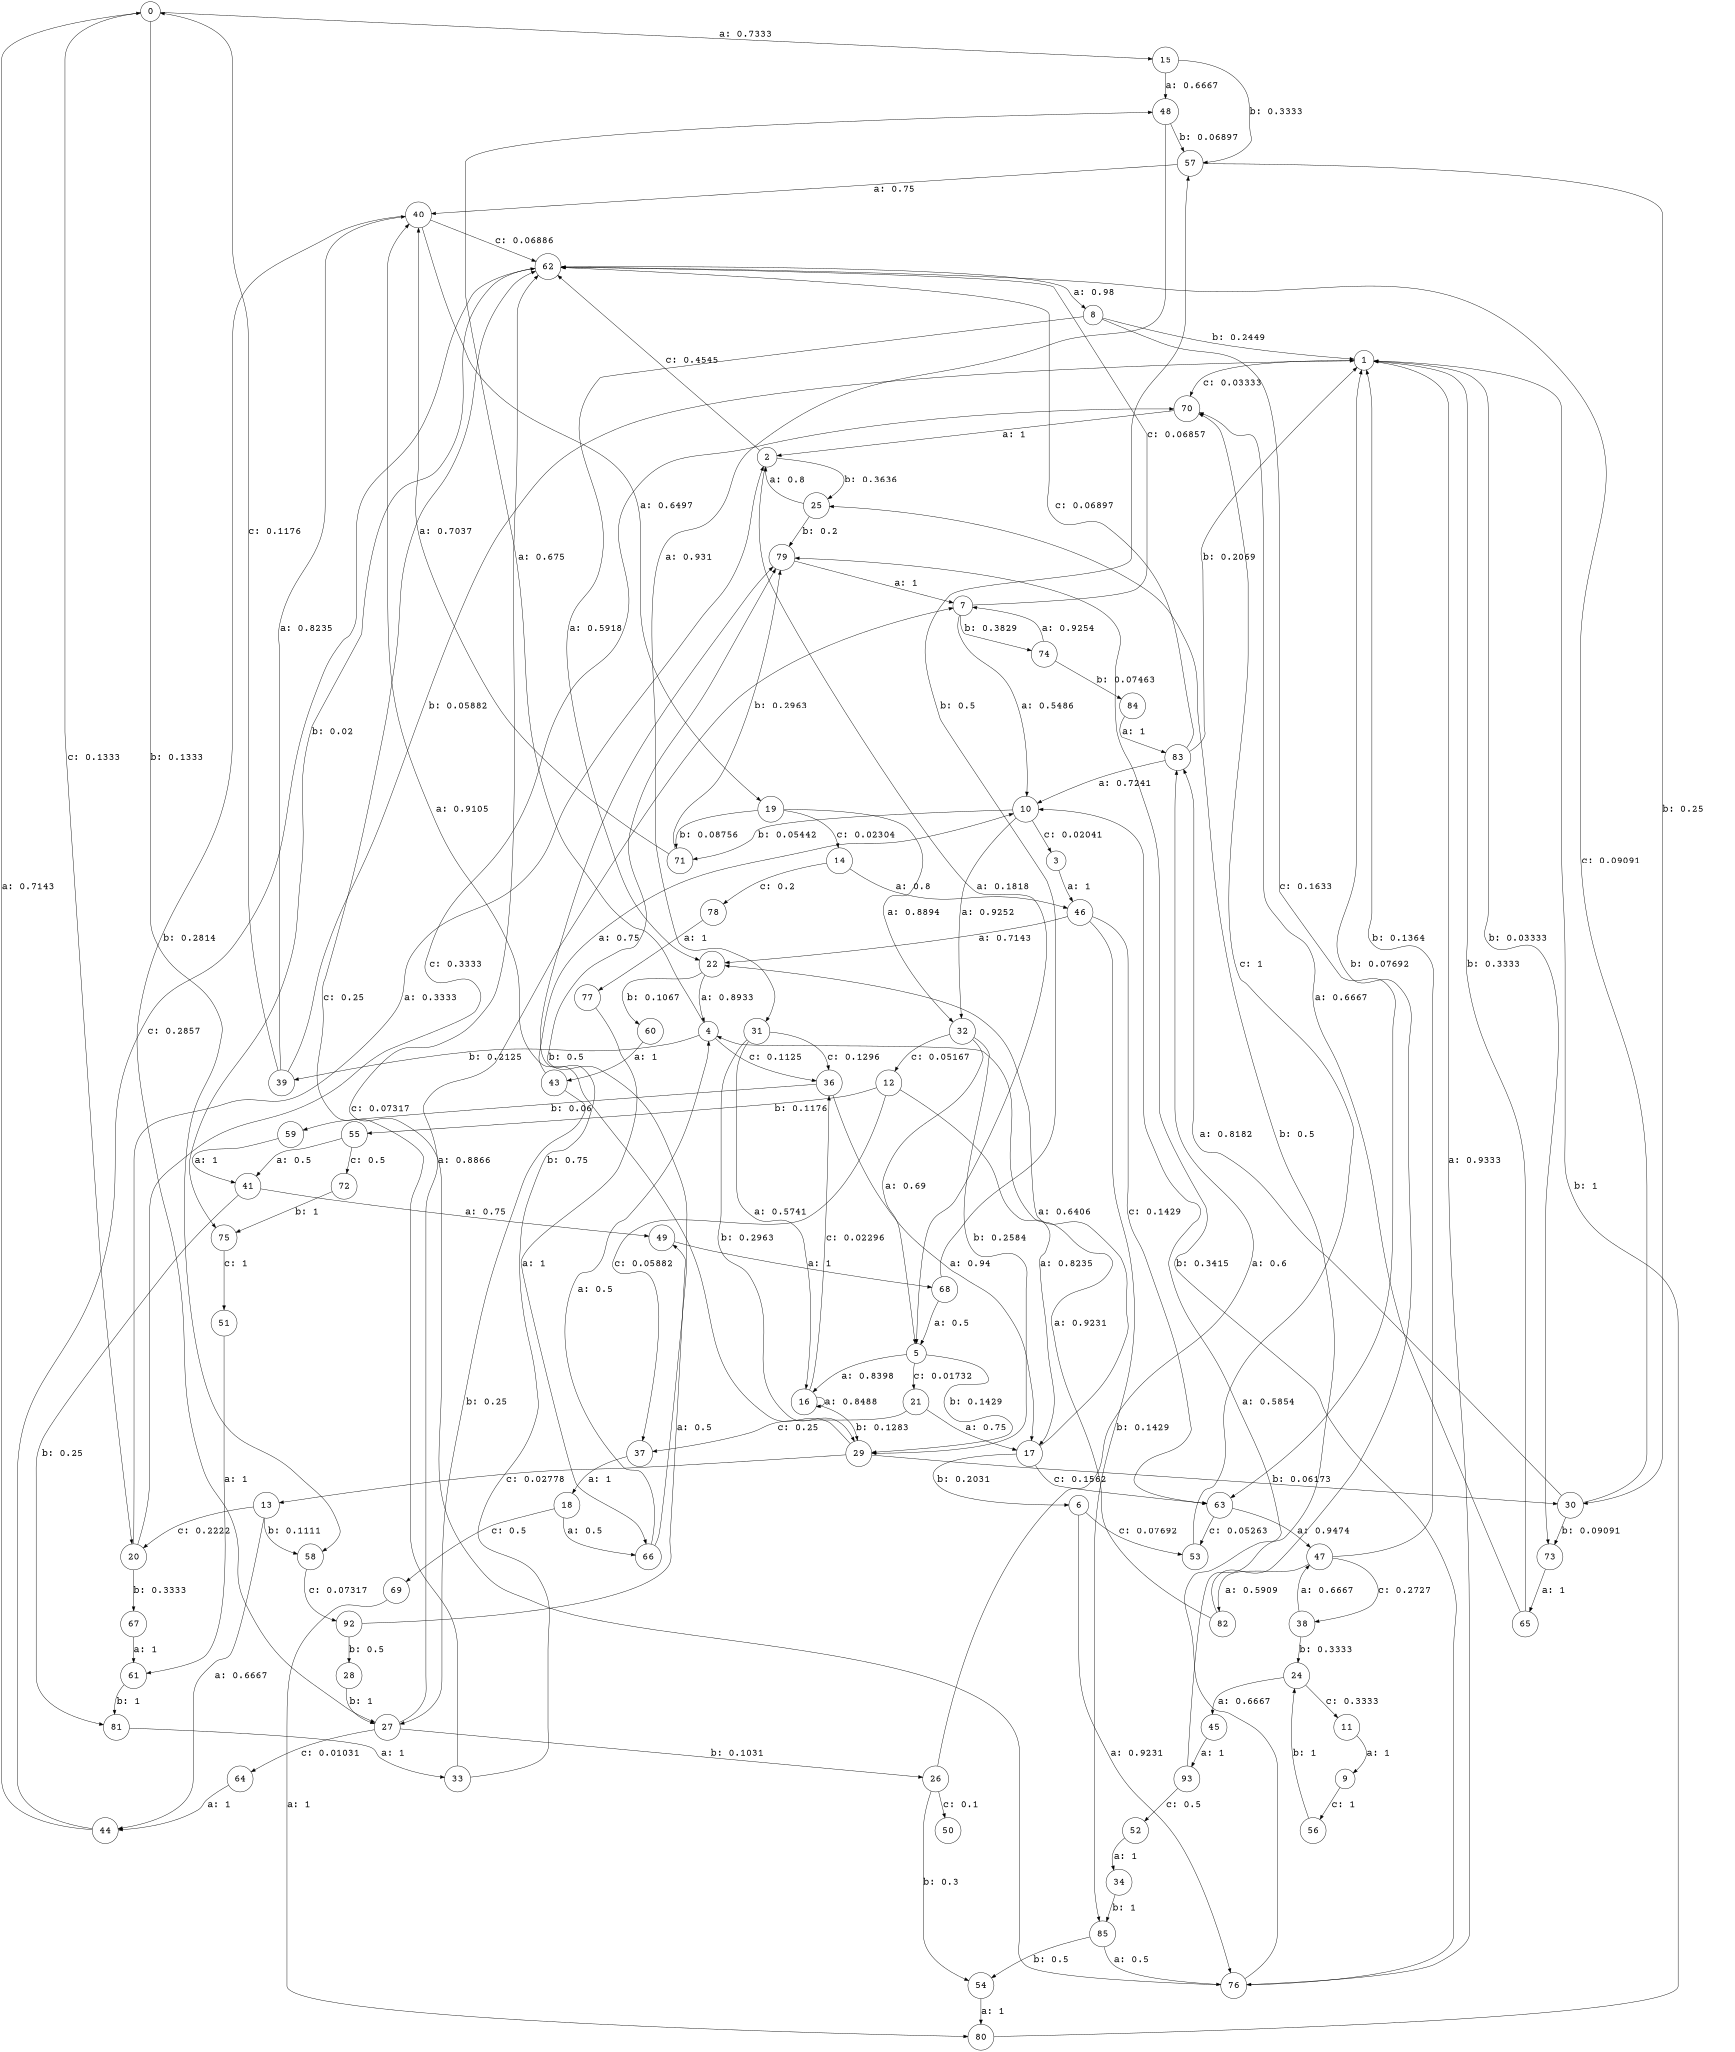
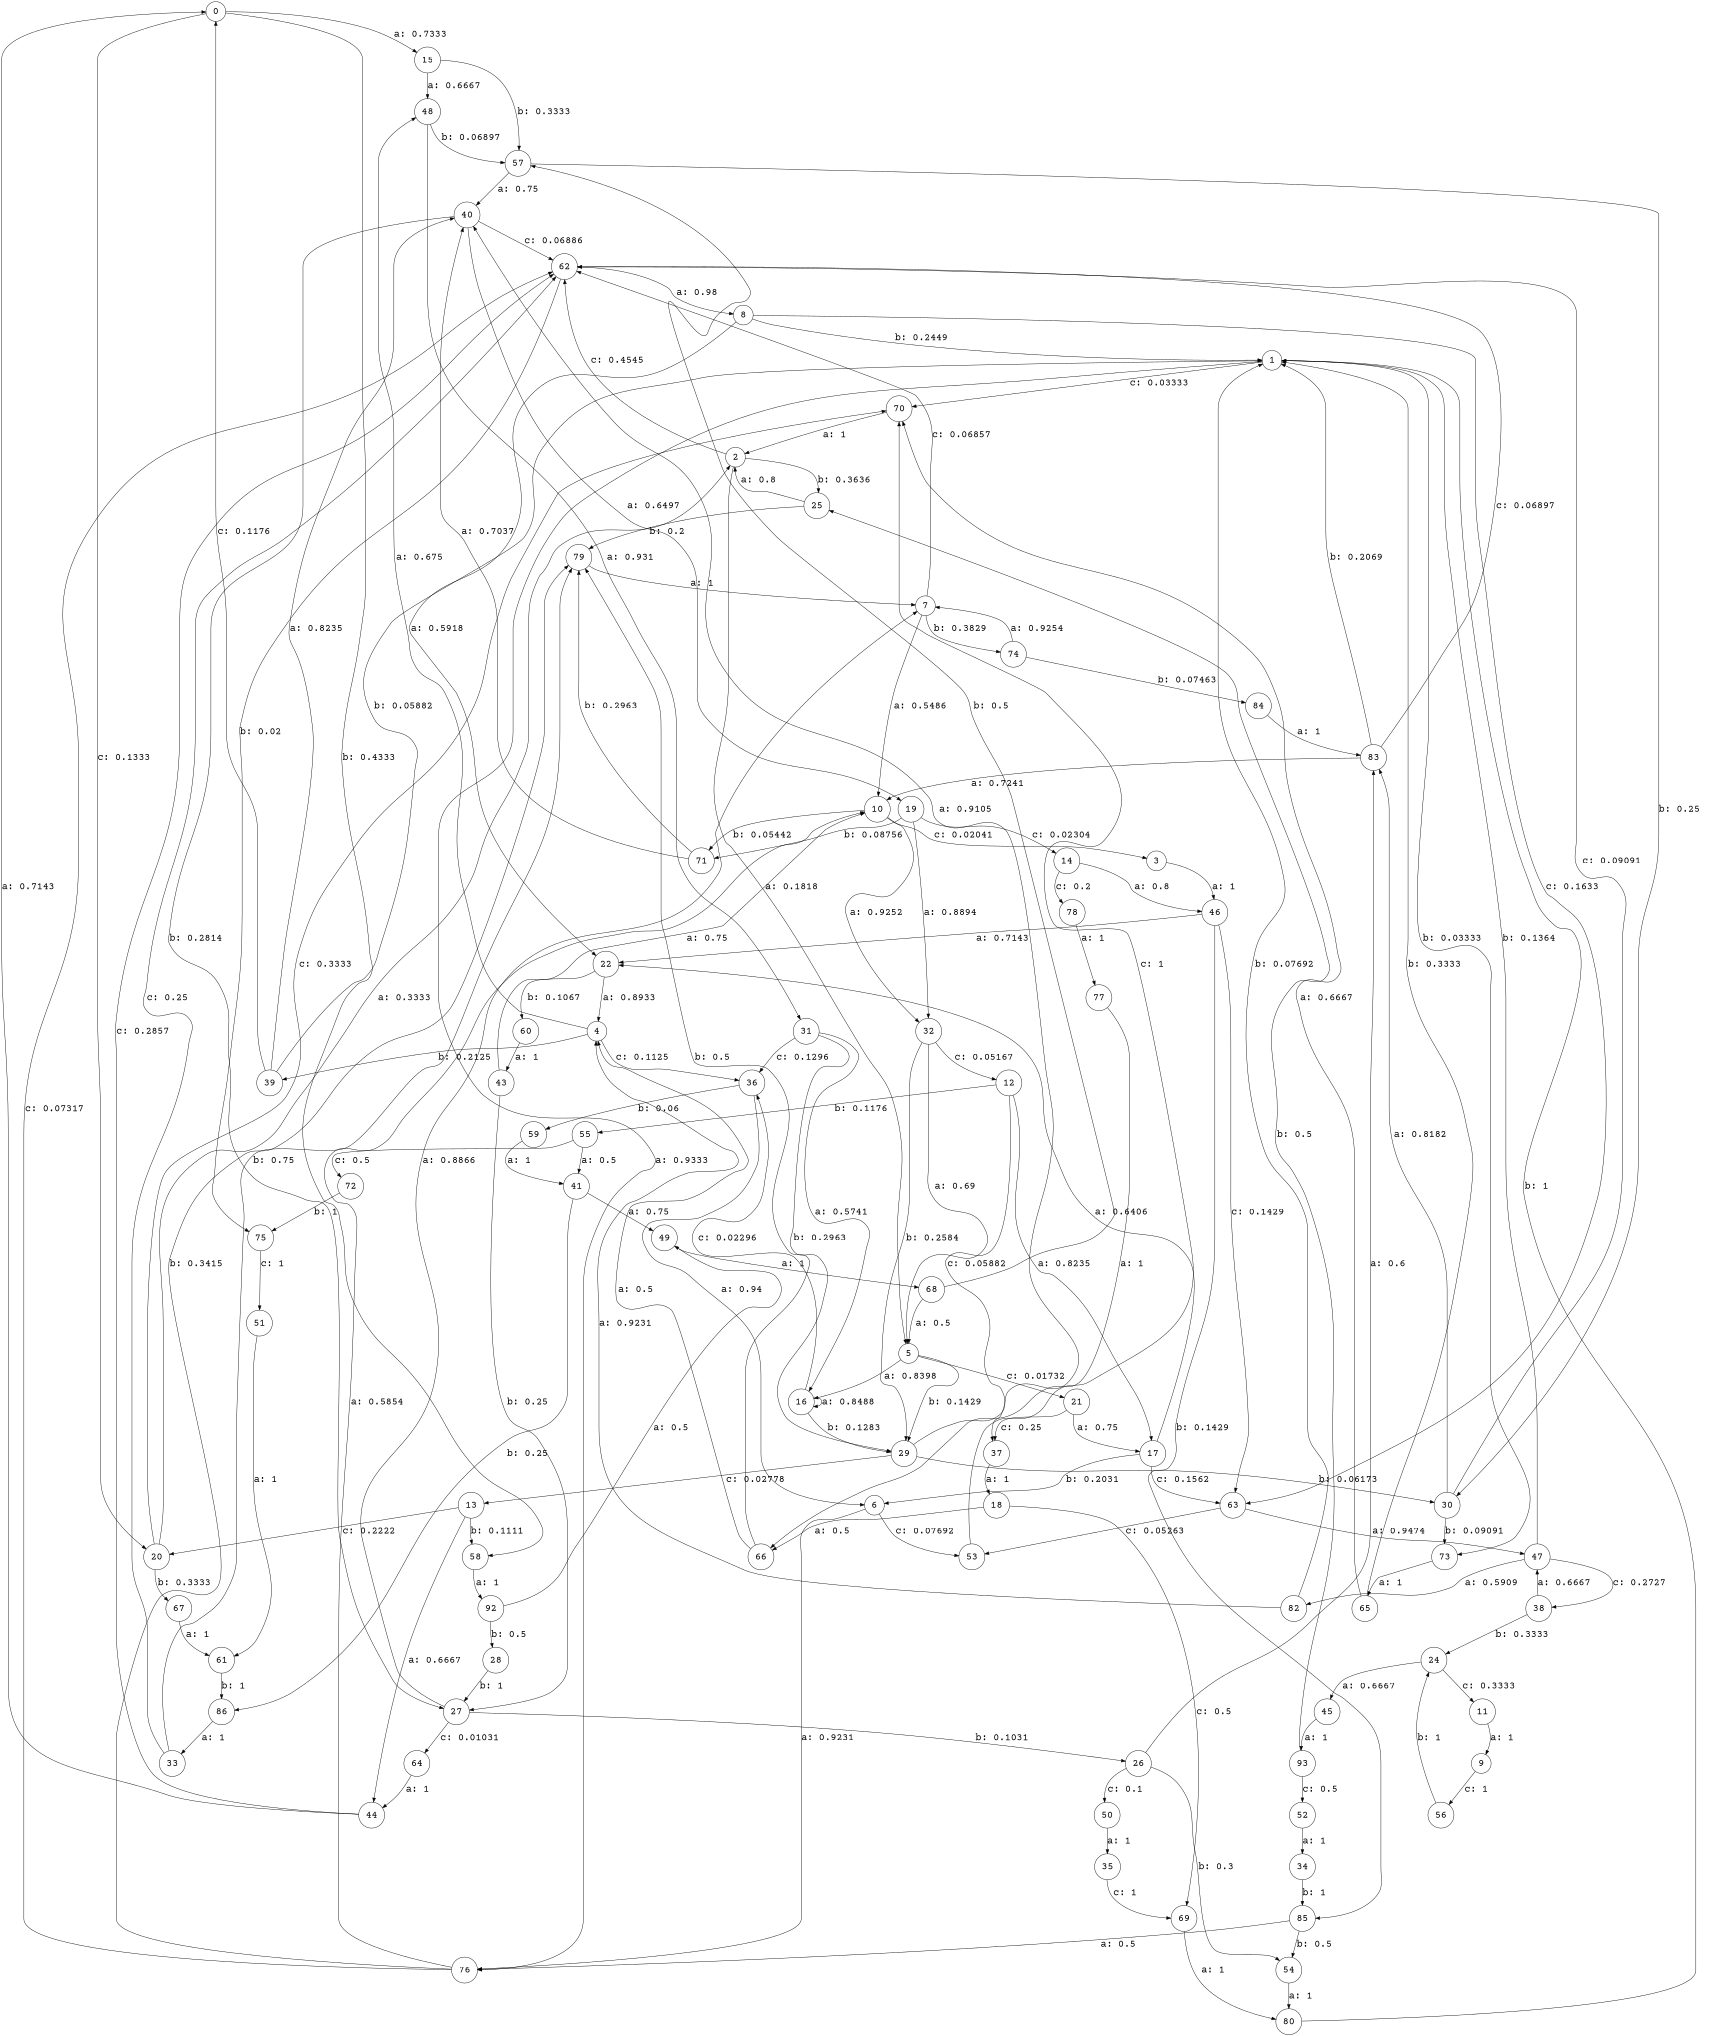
edge "0" -> "58": label "b: 0.1333   " -> "b: 0.4333   "
edge "36" -> "17": now "36" -> "6"
edge "58" -> "92": label "c: 0.07317  " -> "a: 1        "
node "81": label "81" -> "86"
node "35": added
